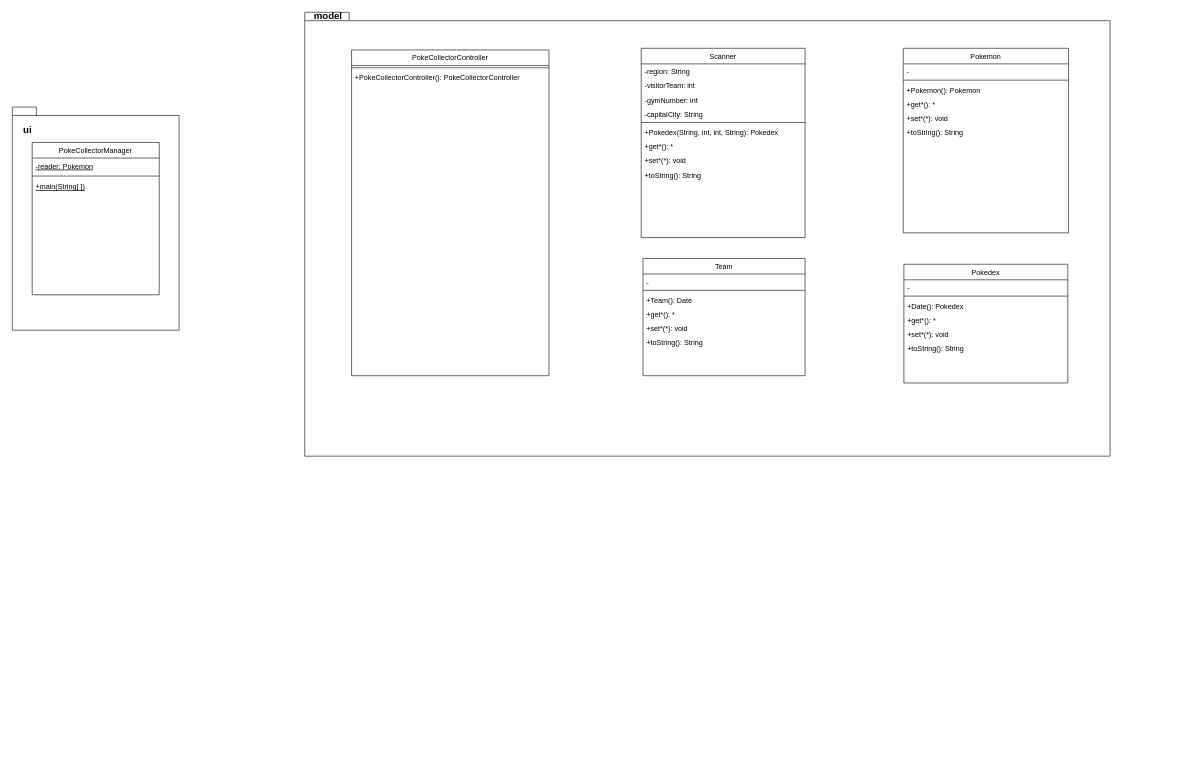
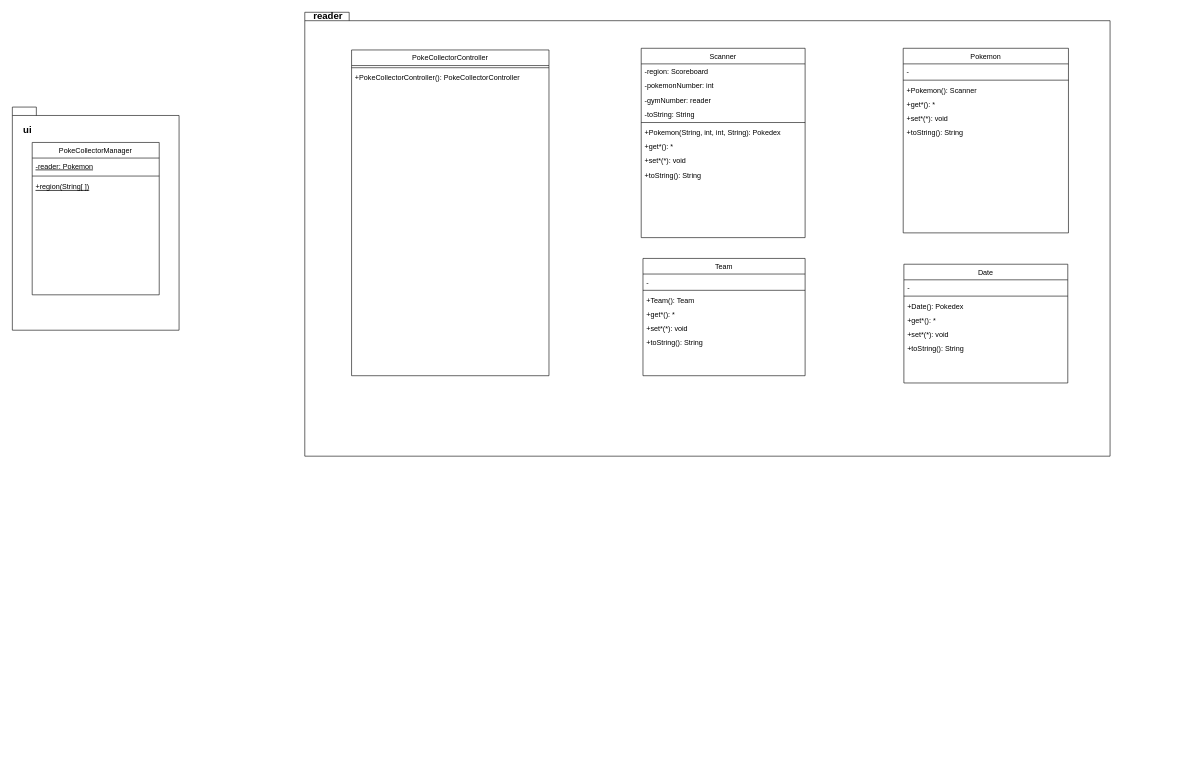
node "model": label "model" -> "reader"
node "-region: String": label "-region: String" -> "-region: Scoreboard"
node "-visitorTeam: int": label "-visitorTeam: int" -> "-pokemonNumber: int"
node "+Pokemon(): Pokemon": label "+Pokemon(): Pokemon" -> "+Pokemon(): Scanner"
node "-gymNumber: int": label "-gymNumber: int" -> "-gymNumber: reader"
node "-capitalCity: String": label "-capitalCity: String" -> "-toString: String"
node "+Pokedex(String, int, int, String): Pokedex": label "+Pokedex(String, int, int, String): Pokedex" -> "+Pokemon(String, int, int, String): Pokedex"
node "+main(String[ ])": label "+main(String[ ])" -> "+region(String[ ])"
node "Pokedex": label "Pokedex" -> "Date"
node "+Team(): Date": label "+Team(): Date" -> "+Team(): Team"
